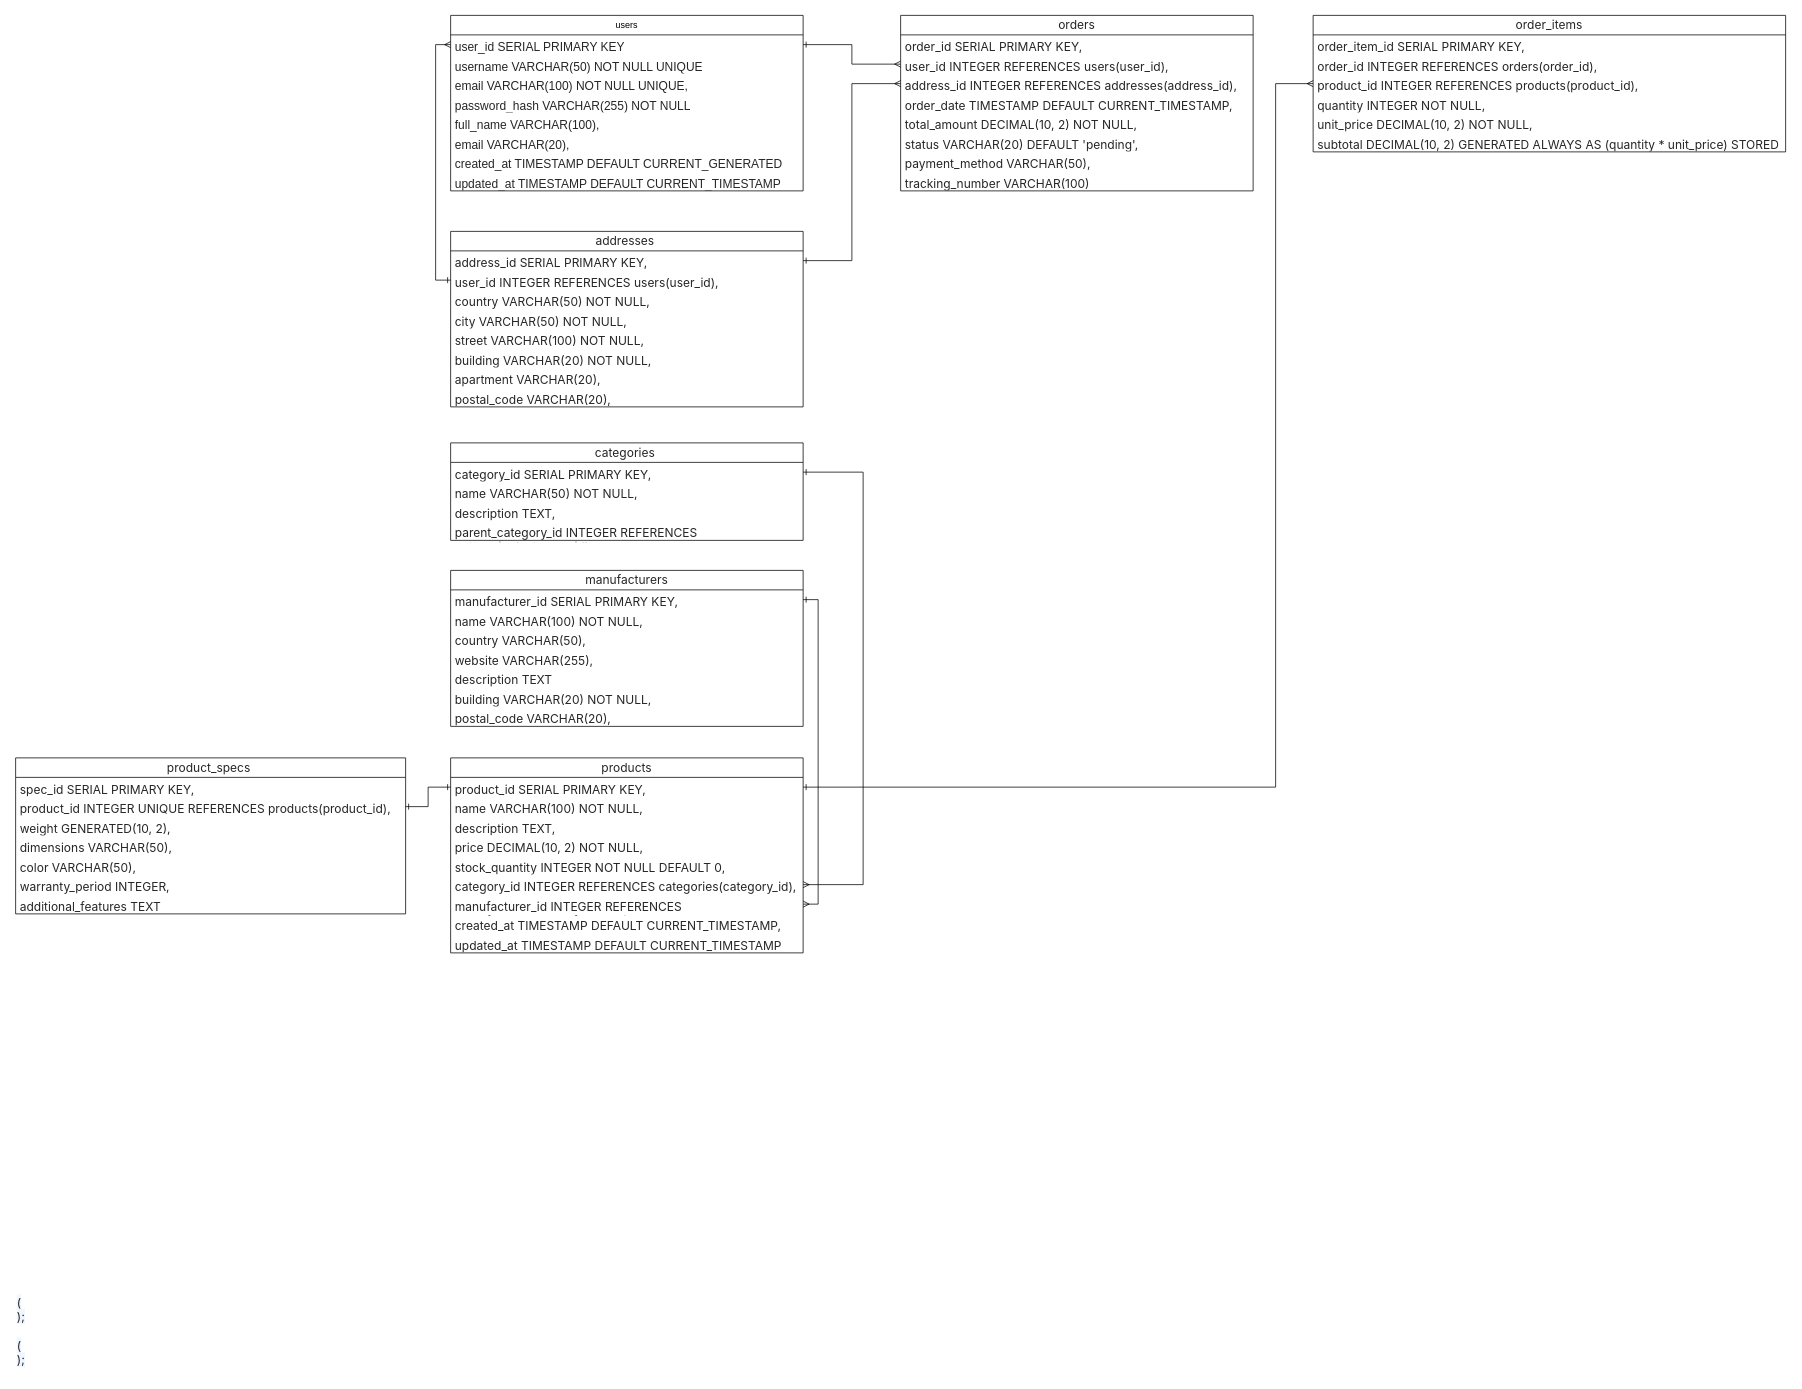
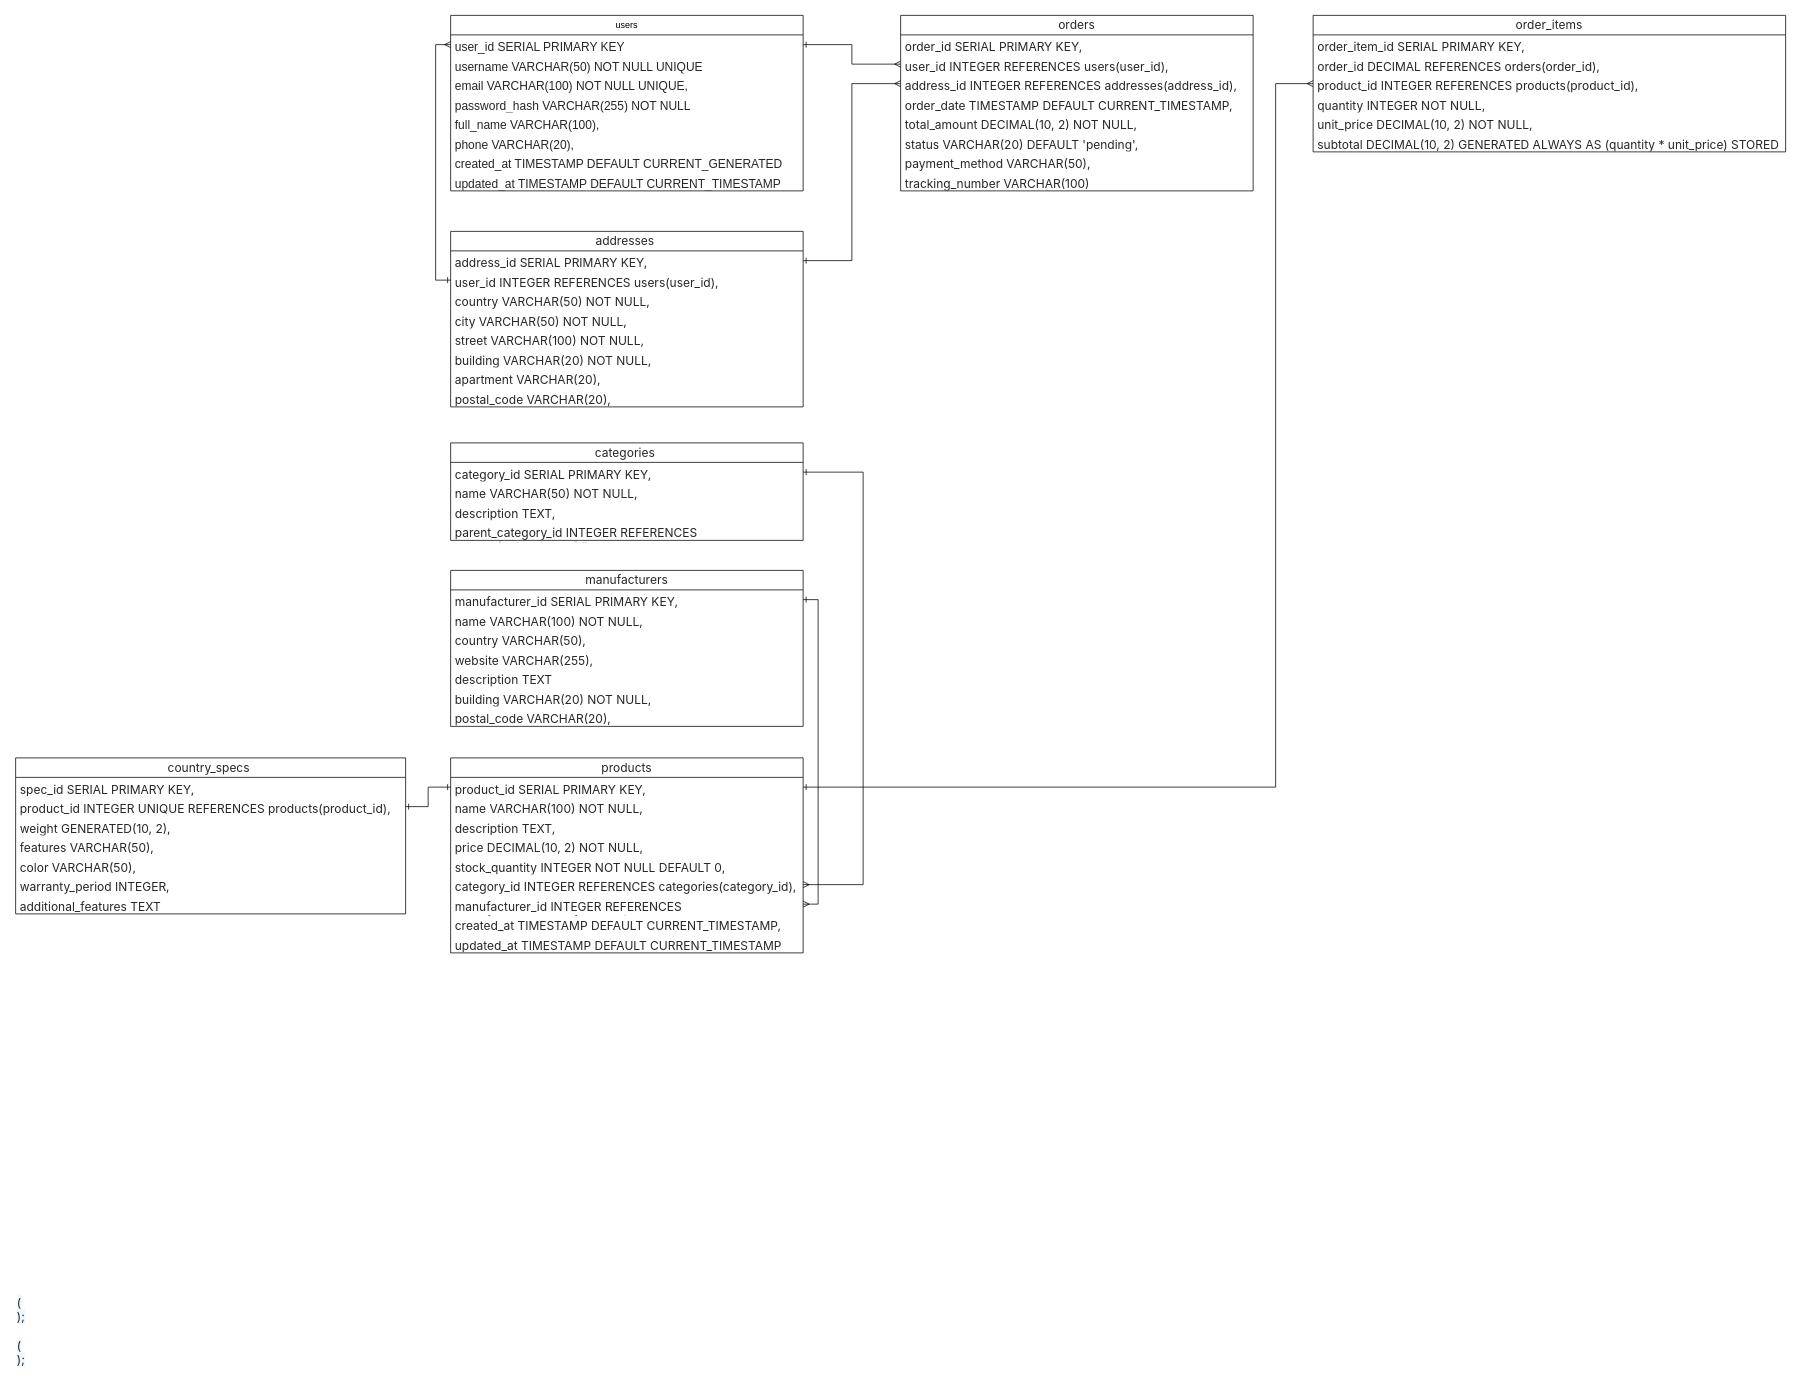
node "order_id INTEGER REFERENCES orders(order_id),": label "order_id INTEGER REFERENCES orders(order_id)," -> "order_id DECIMAL REFERENCES orders(order_id),"
node "email VARCHAR(20),": label "email VARCHAR(20)," -> "phone VARCHAR(20),"
node "product_specs": label "product_specs" -> "country_specs"
node "dimensions VARCHAR(50),": label "dimensions VARCHAR(50)," -> "features VARCHAR(50),"
